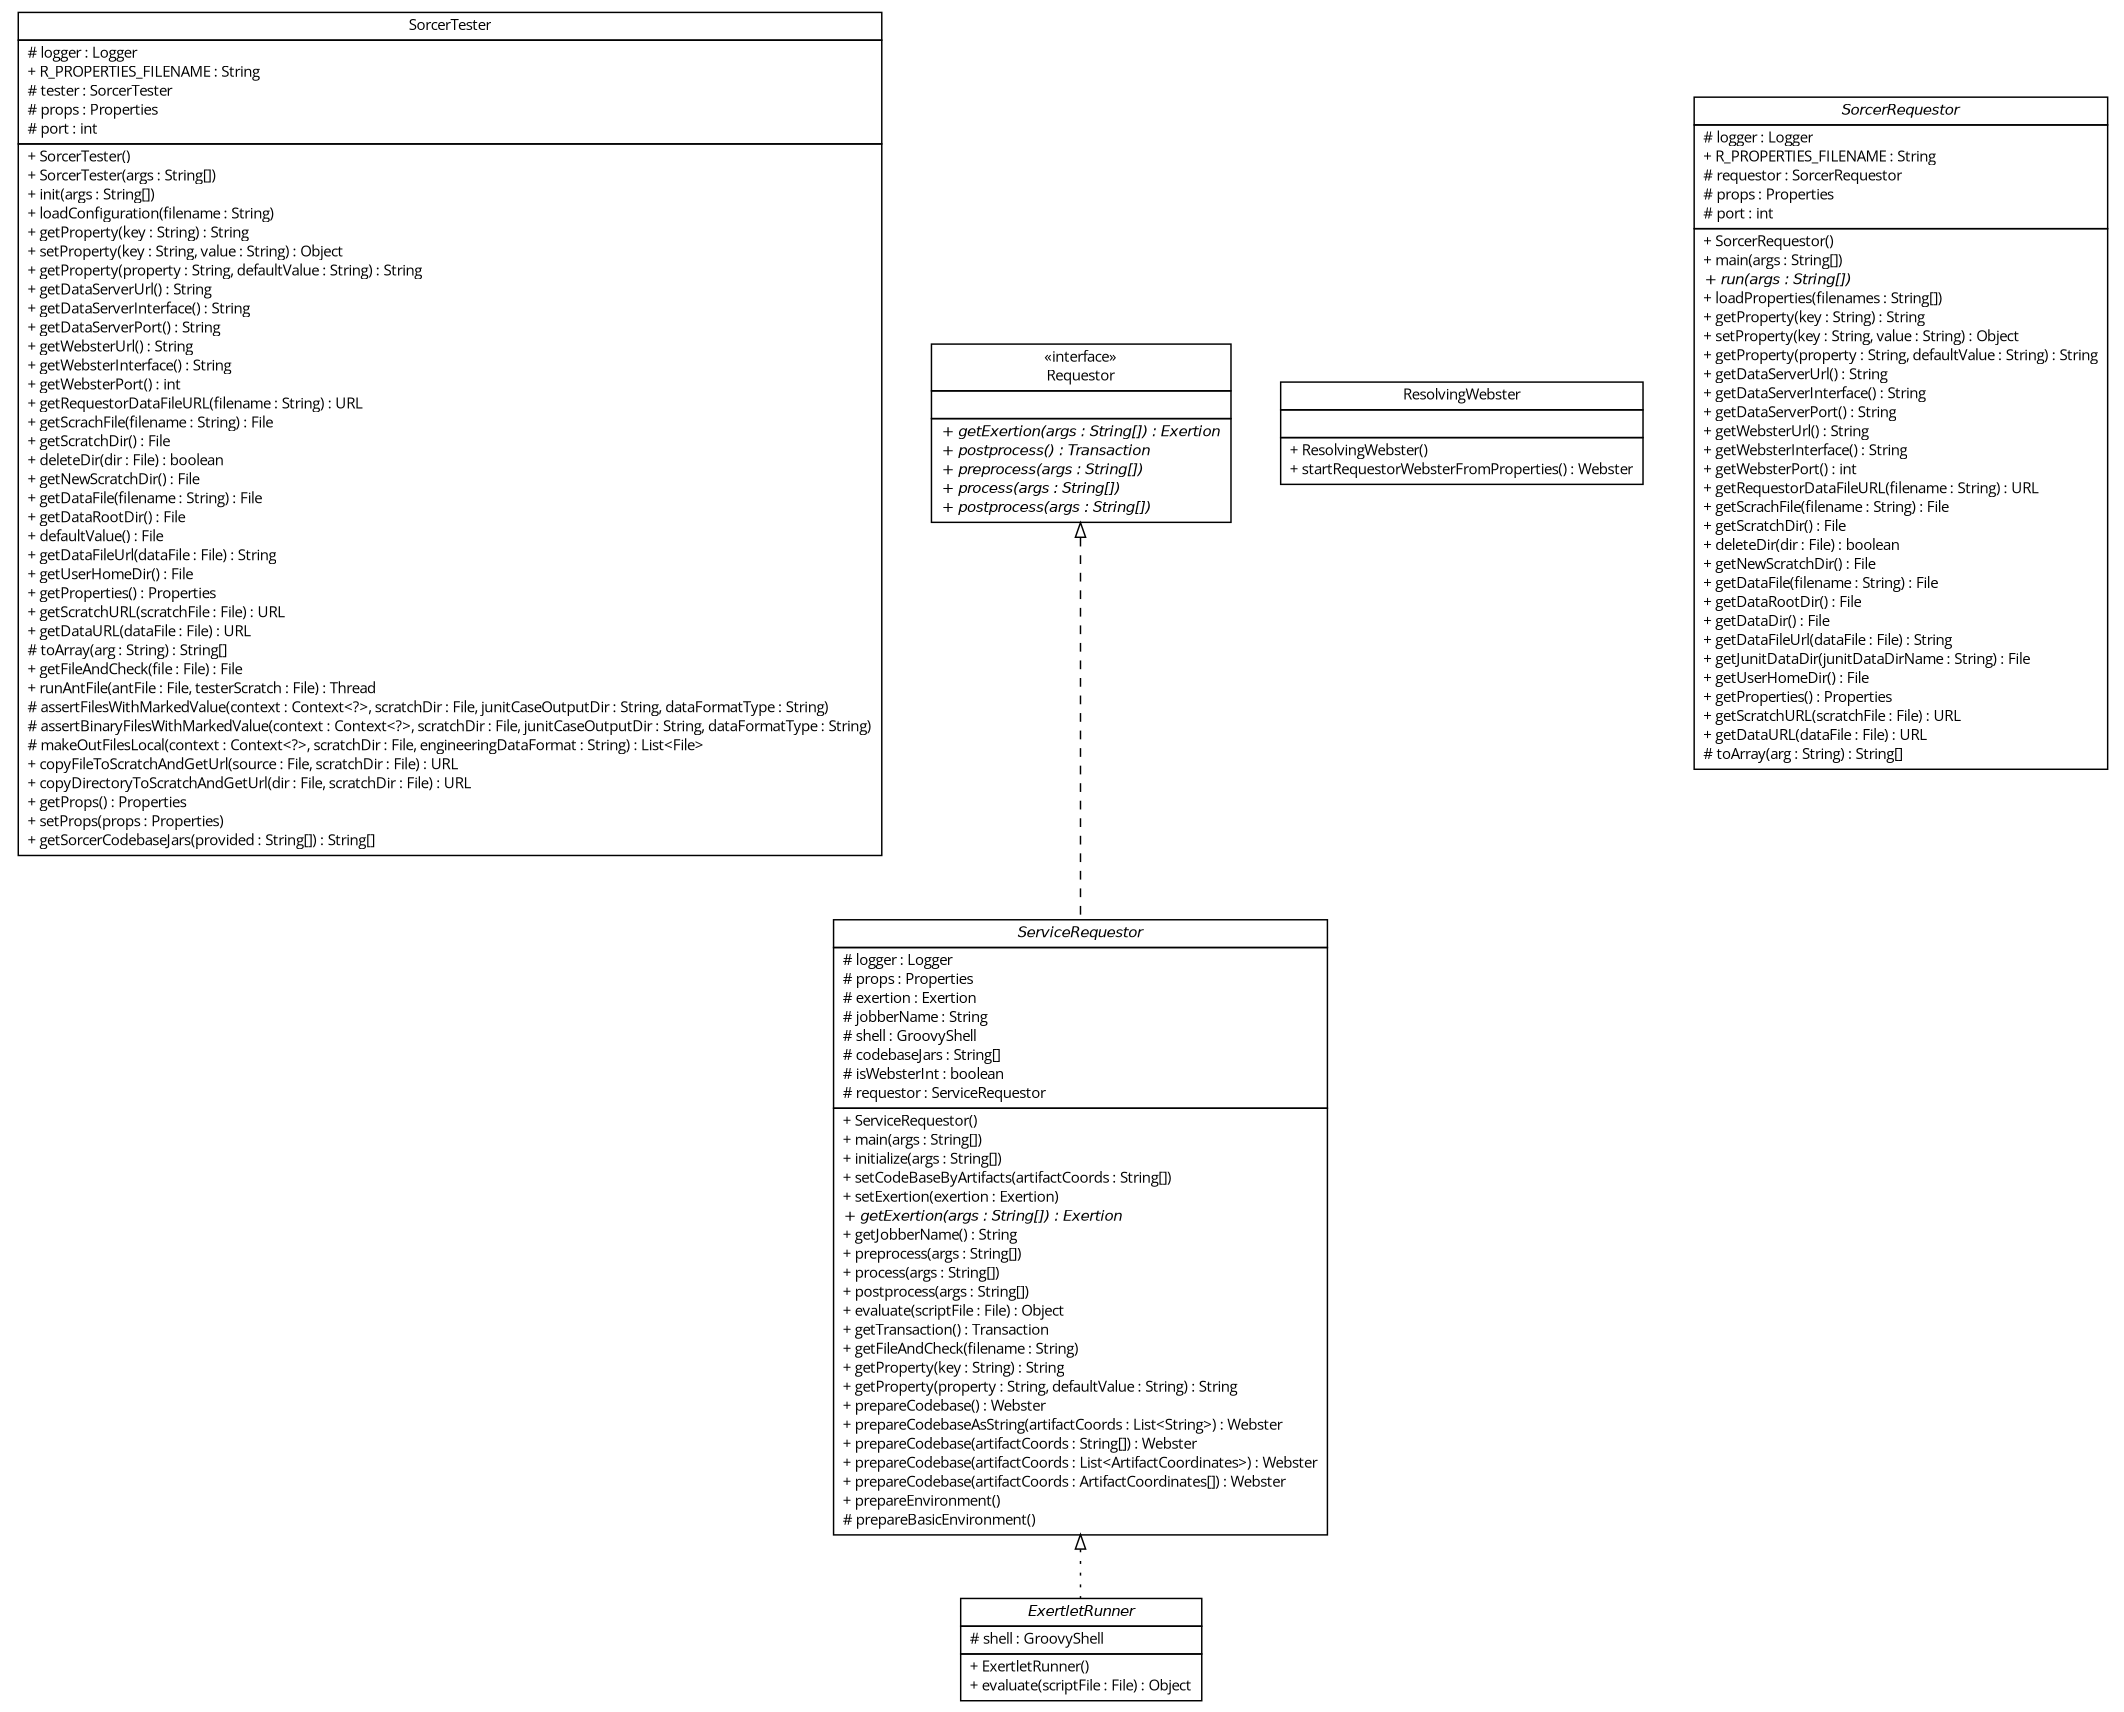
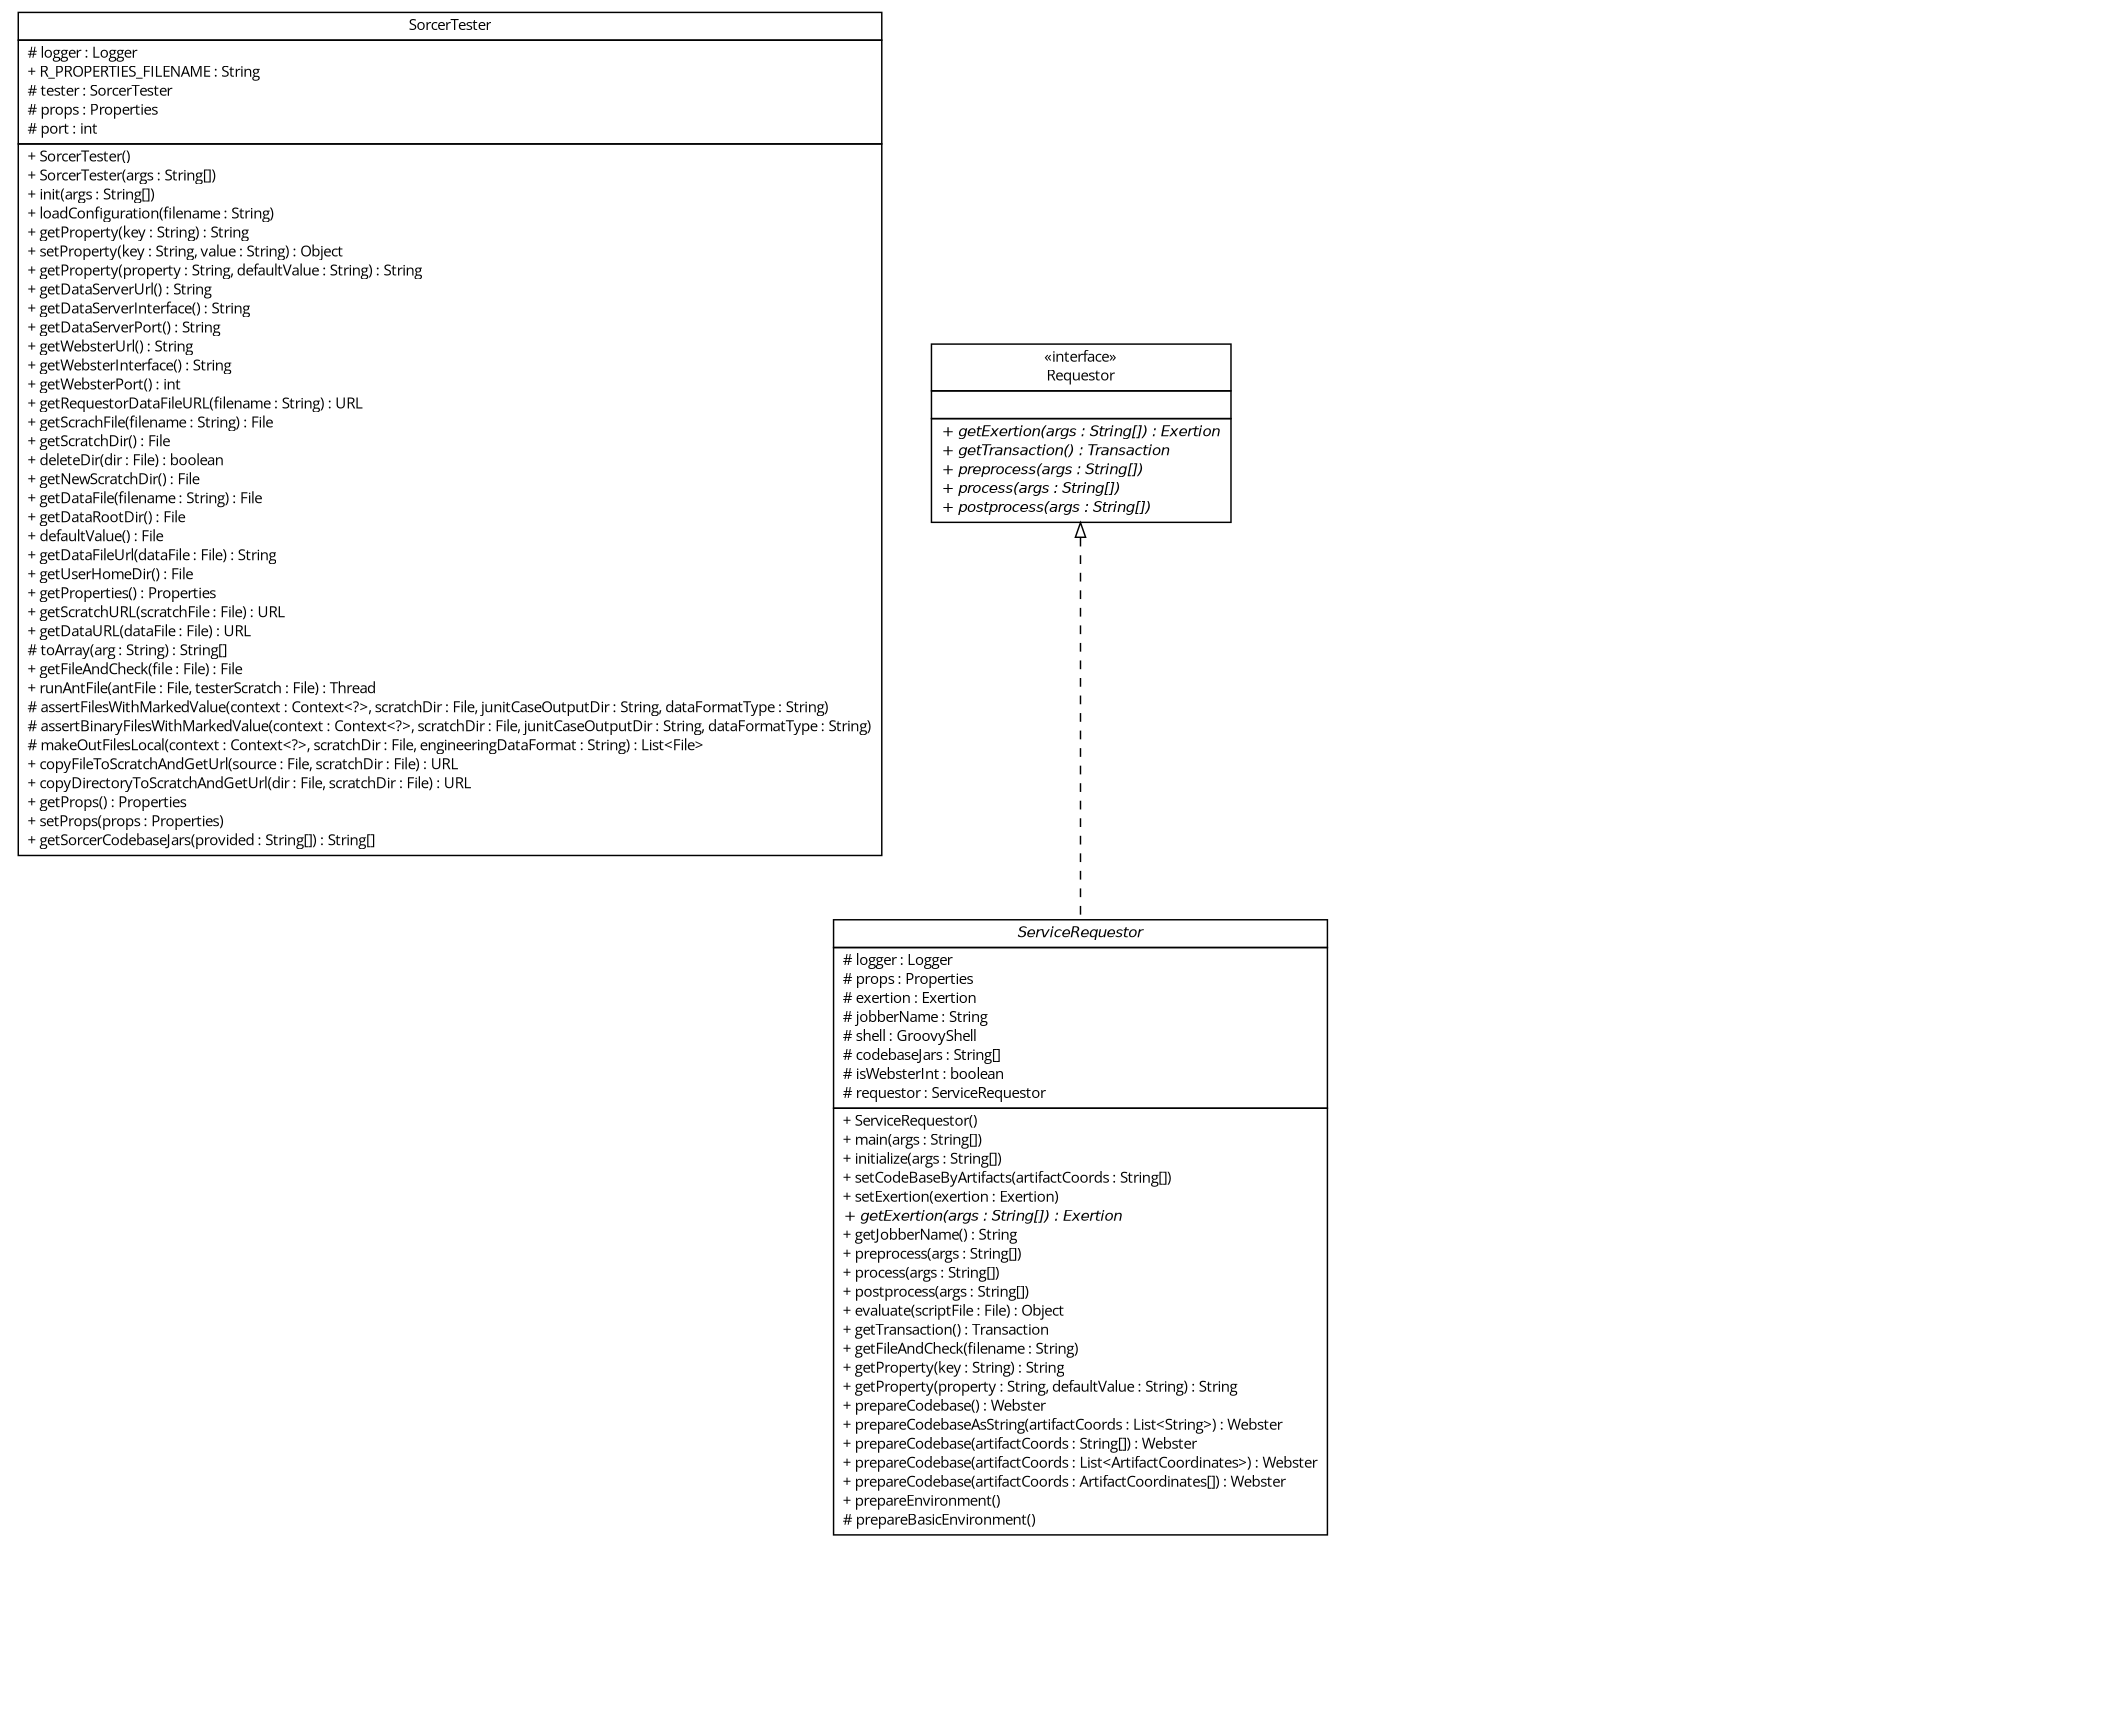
node "ResolvingWebster": removed
node "SorcerRequestor": removed
node "Requestor": text "+ postprocess() : Transaction" -> "+ getTransaction() : Transaction"
node "ExertletRunner": removed
